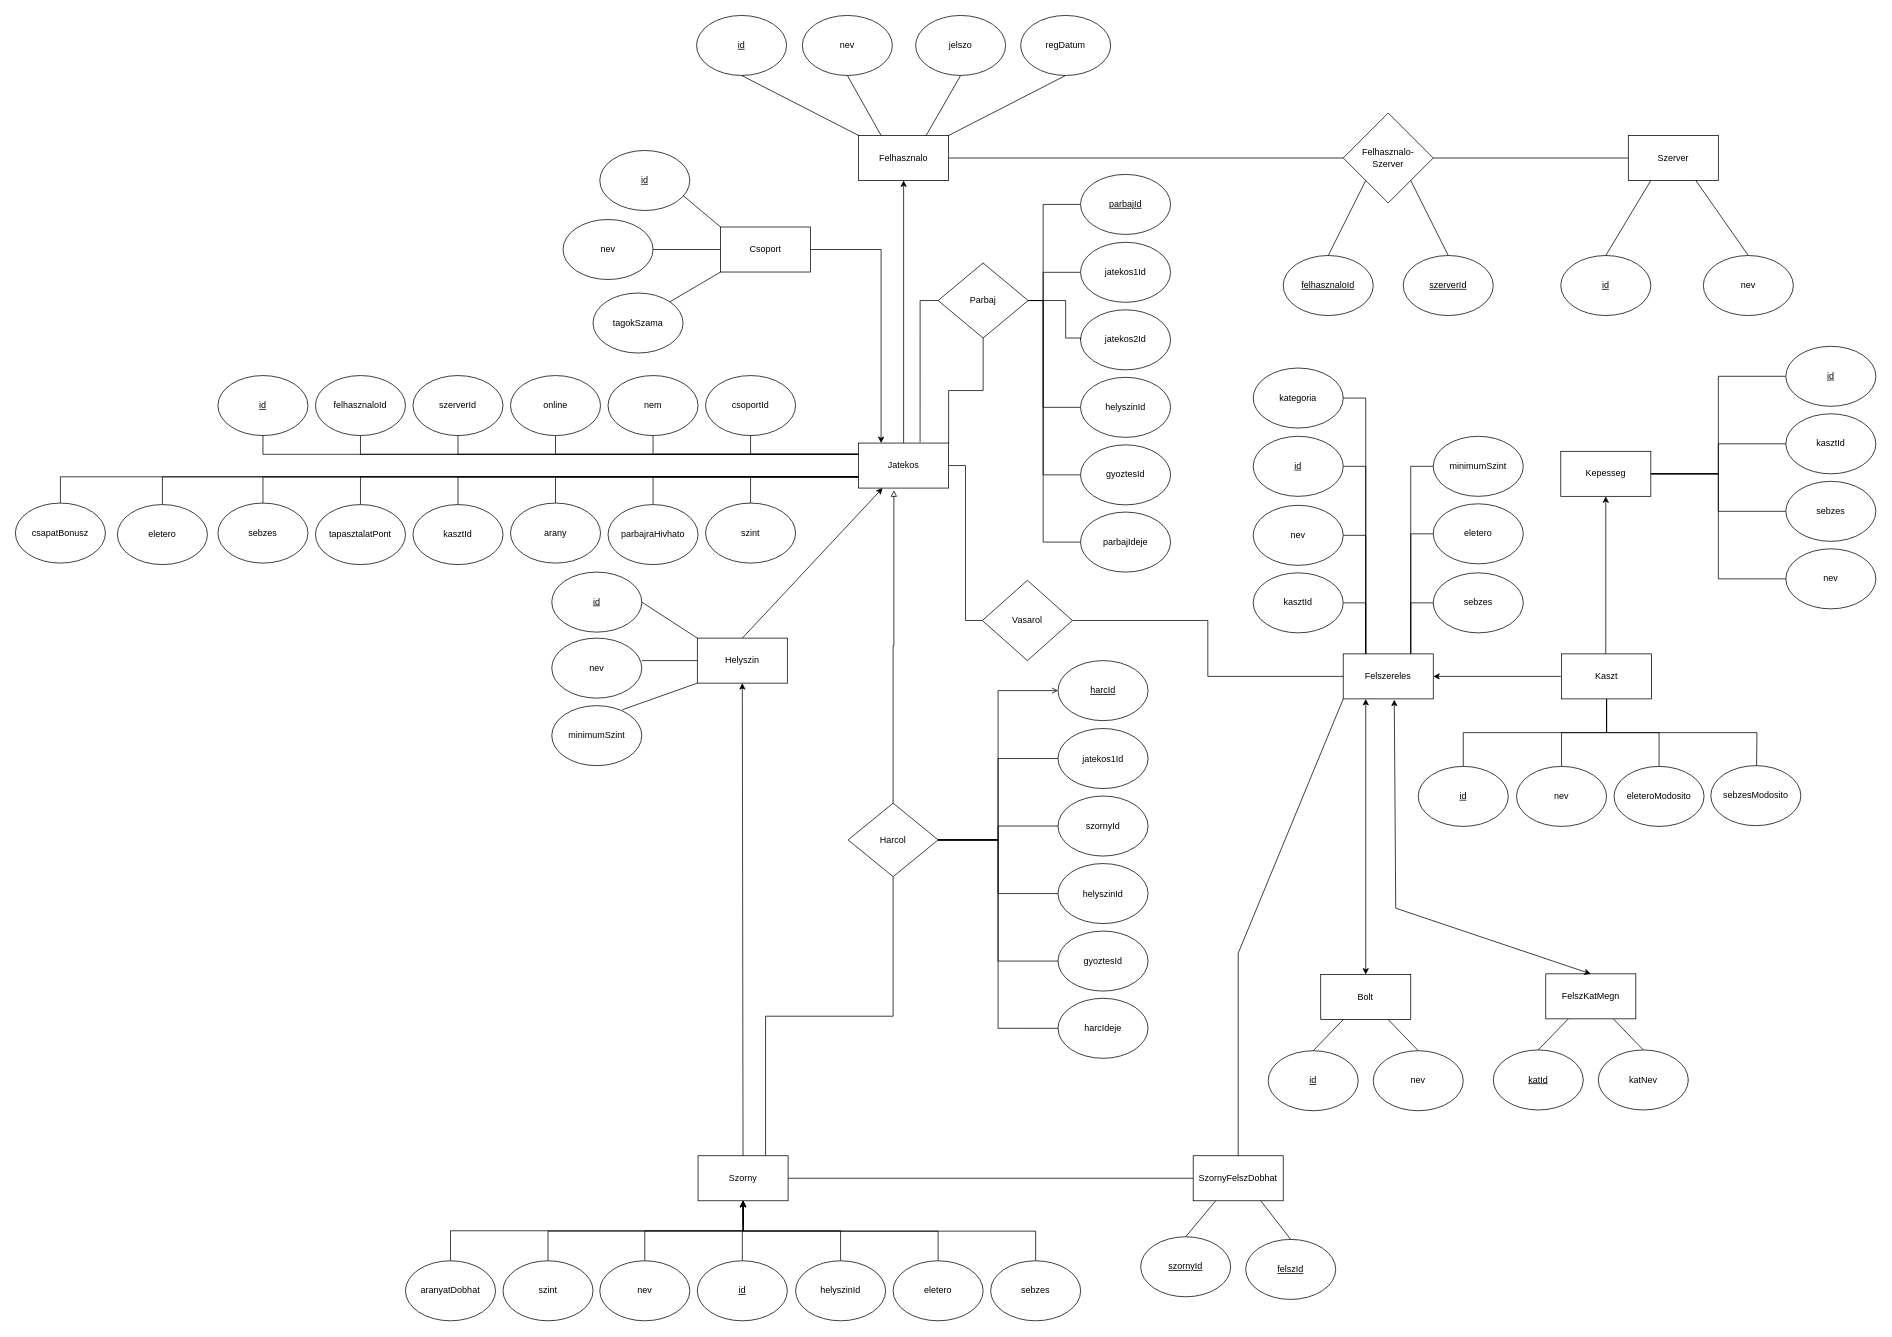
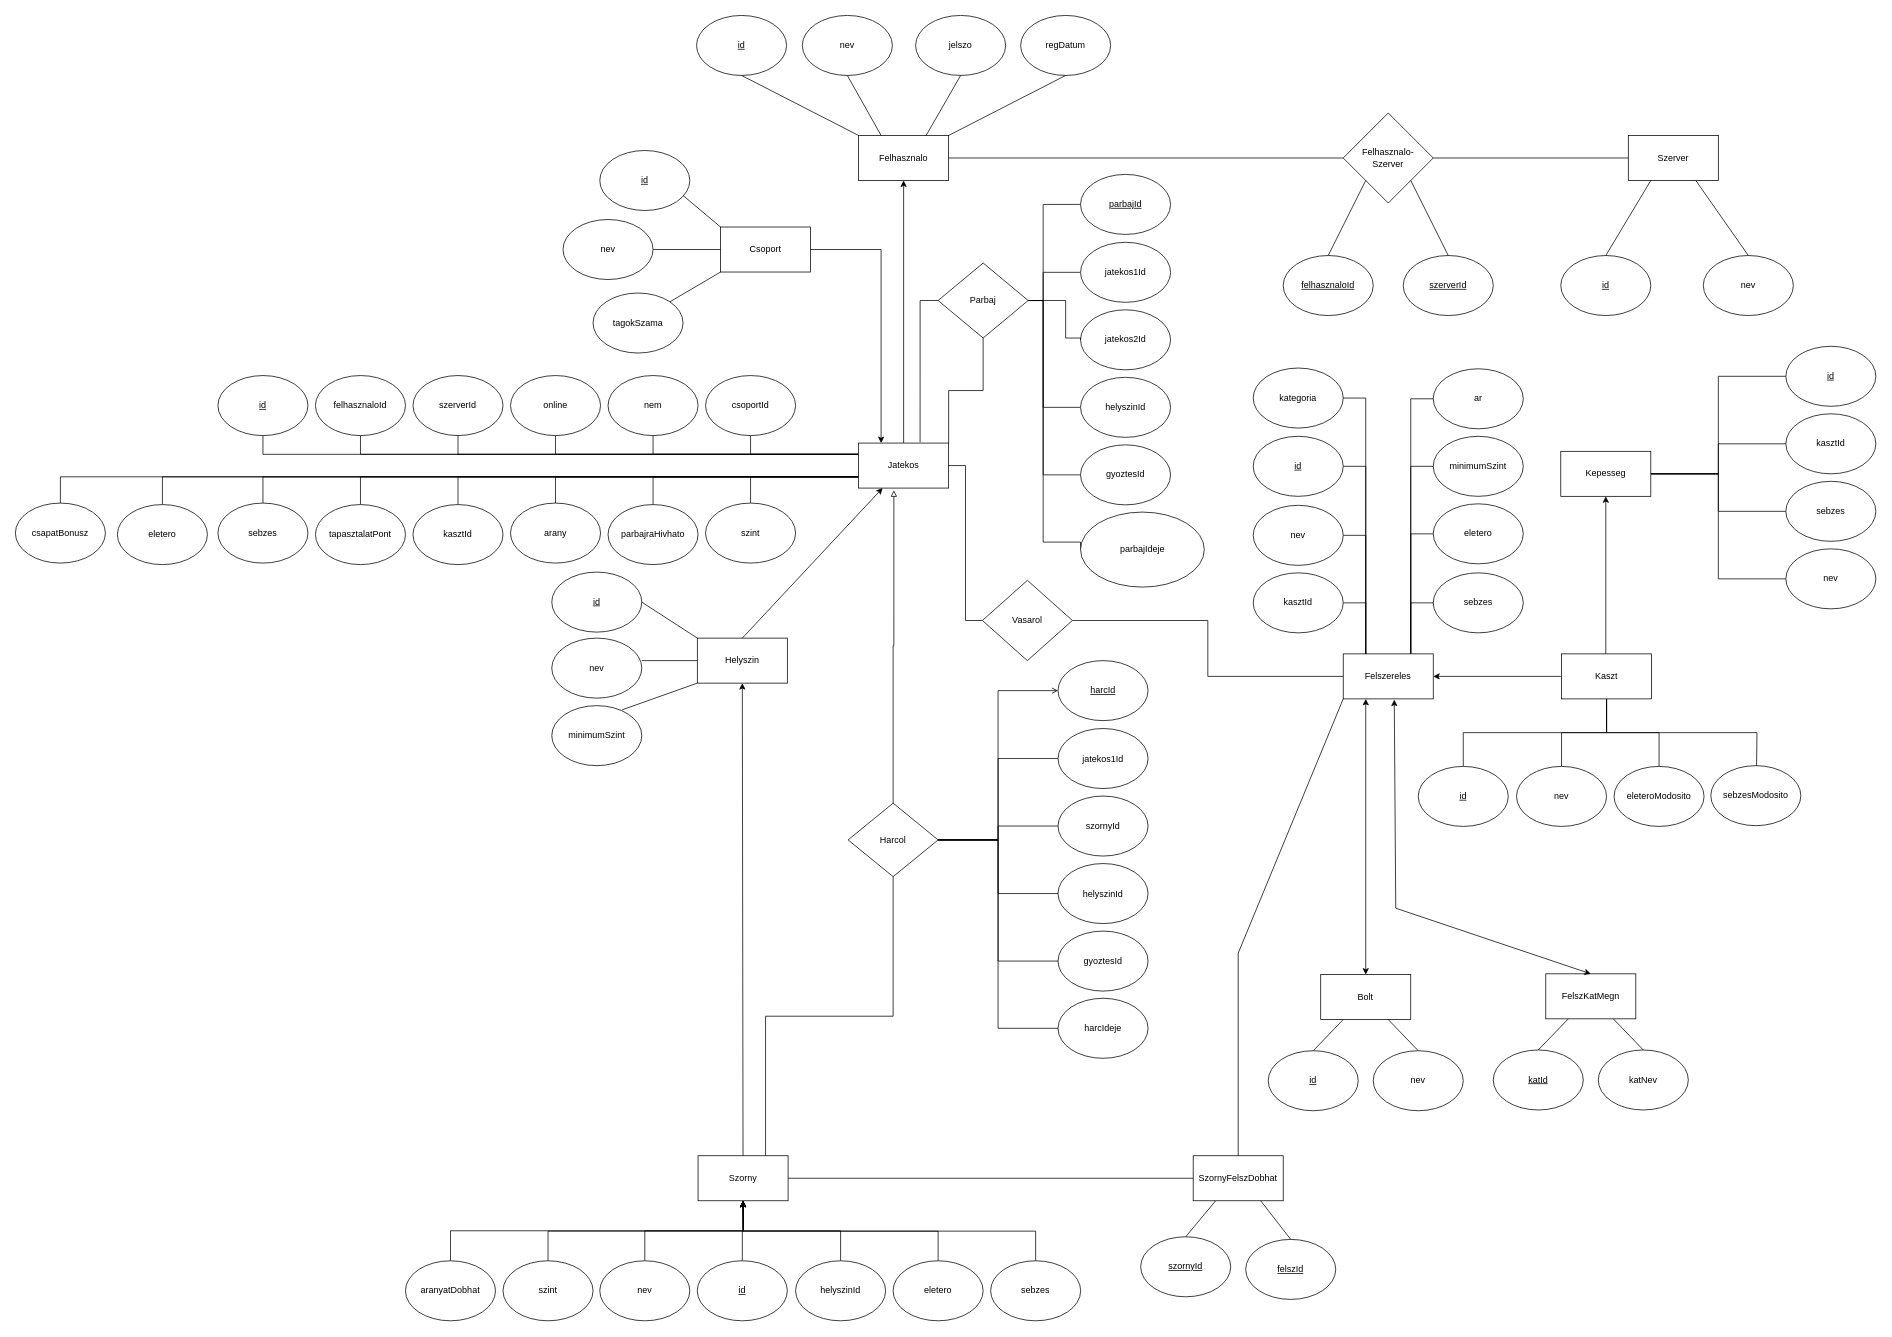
node "ar": added
edge "ar" -- "Felszereles": added
node "parbajIdeje": size 90x60 -> 124x75
